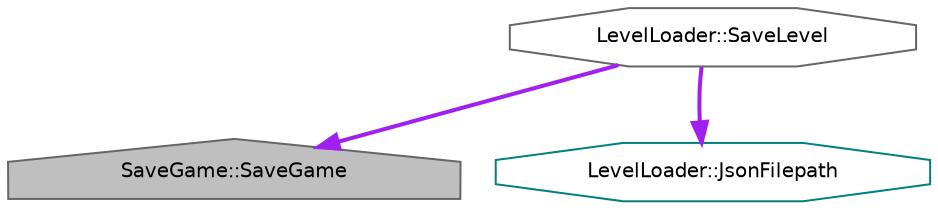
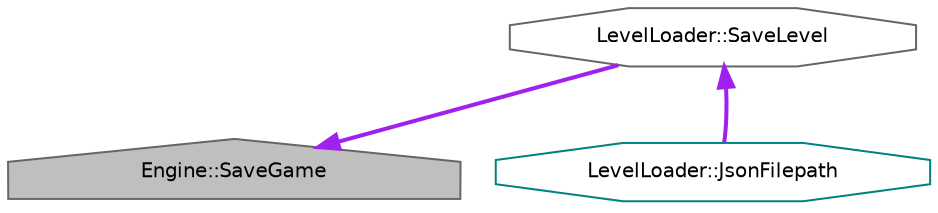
edge "LevelLoader::SaveLevel" -> "LevelLoader::JsonFilepath": reversed
node "SaveGame::SaveGame": label "SaveGame::SaveGame" -> "Engine::SaveGame"
